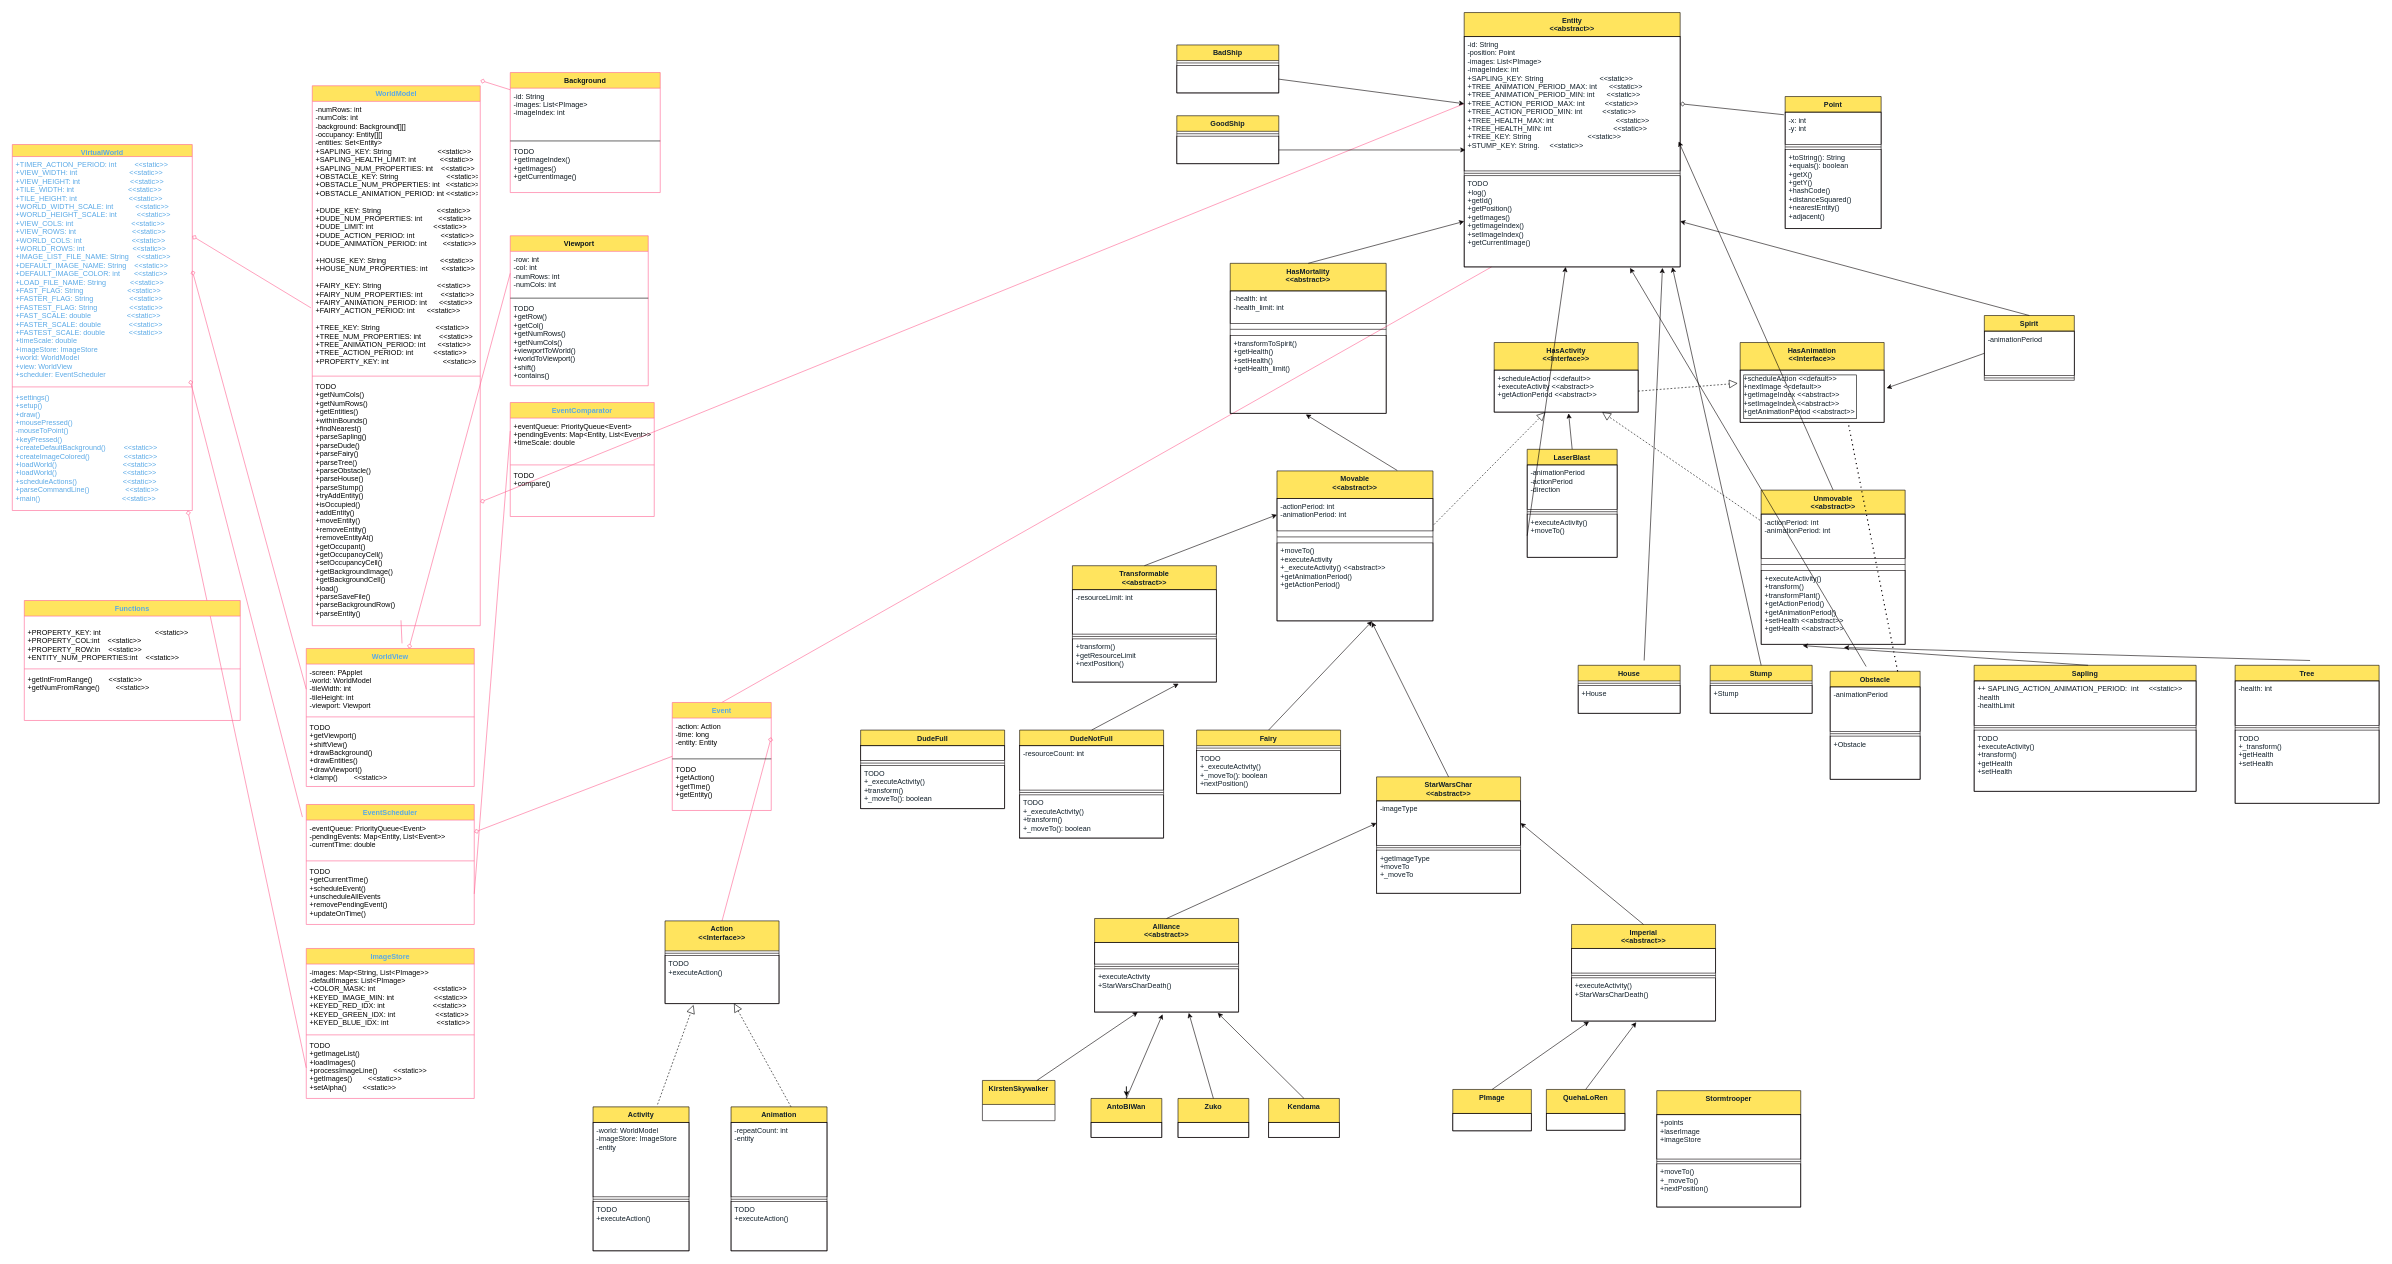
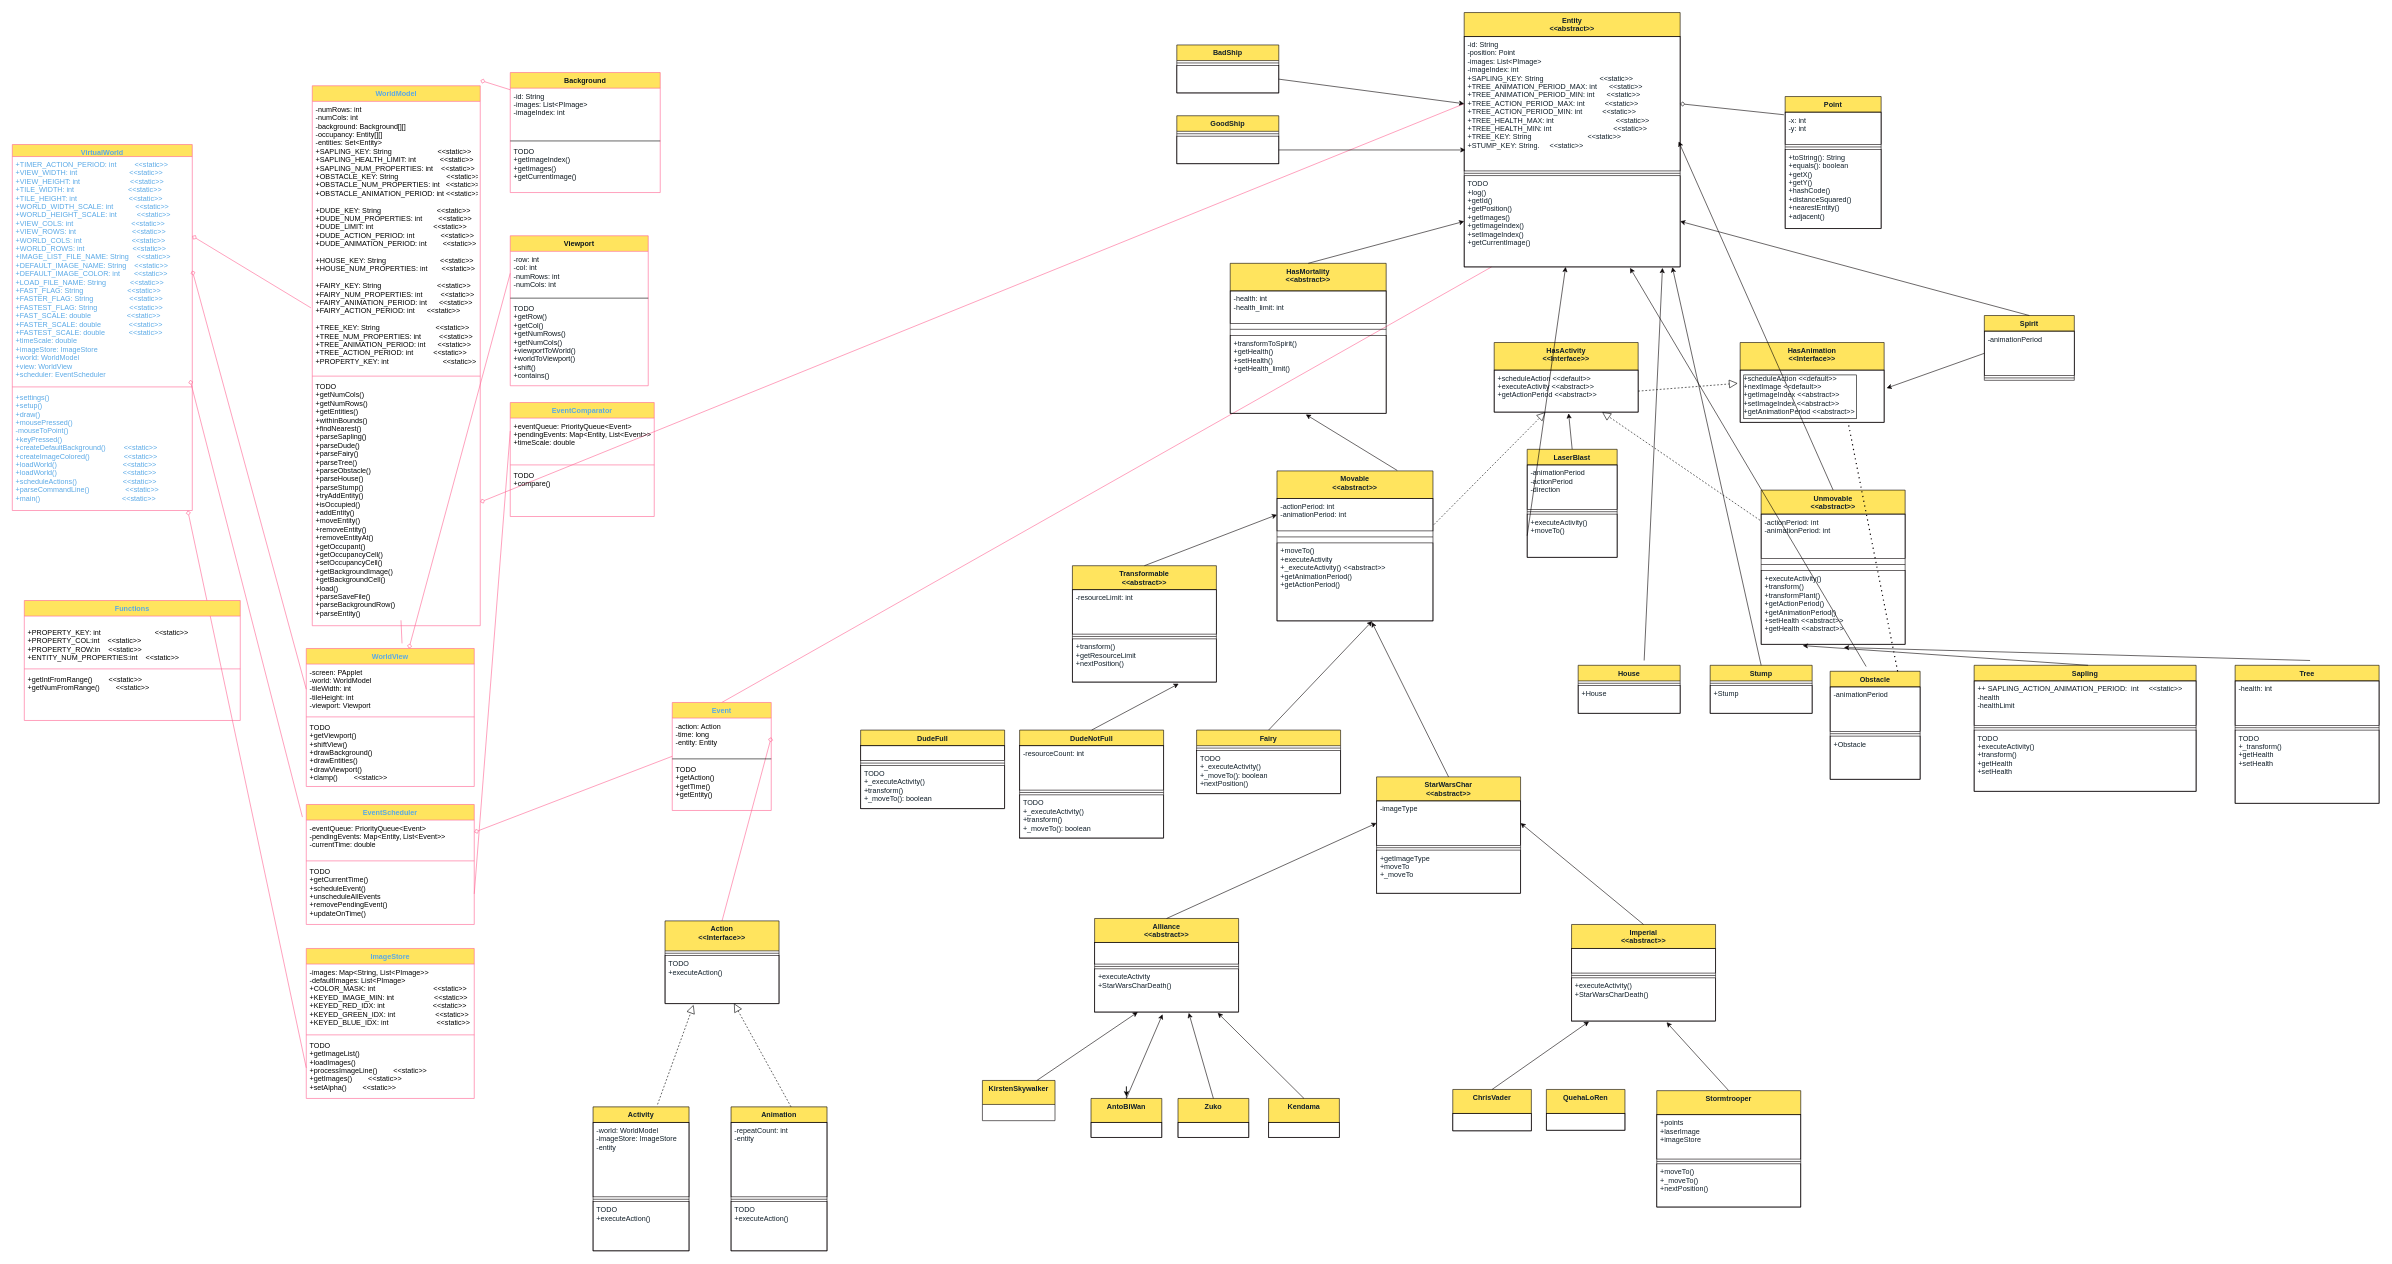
edge "Stormtrooper" -> "+executeActivity() +StarWarsCharDeath()": added
edge "QuehaLoRen" -> "+executeActivity() +StarWarsCharDeath()": removed
node "PImage": label "PImage" -> "ChrisVader"
